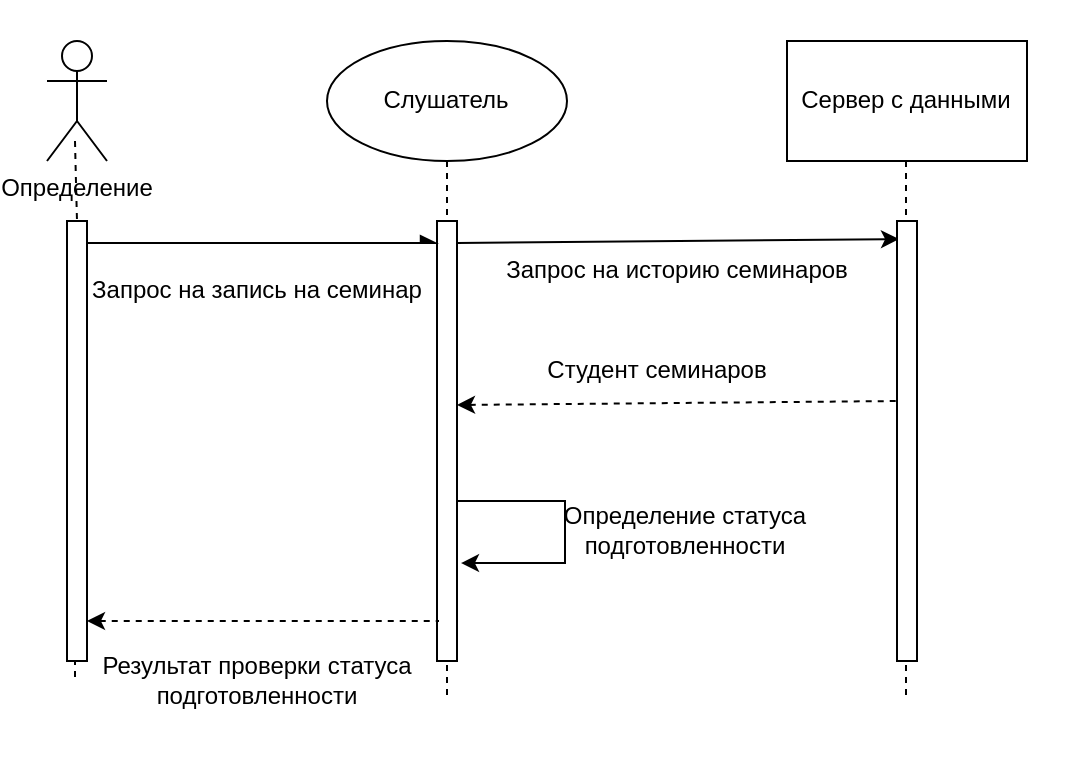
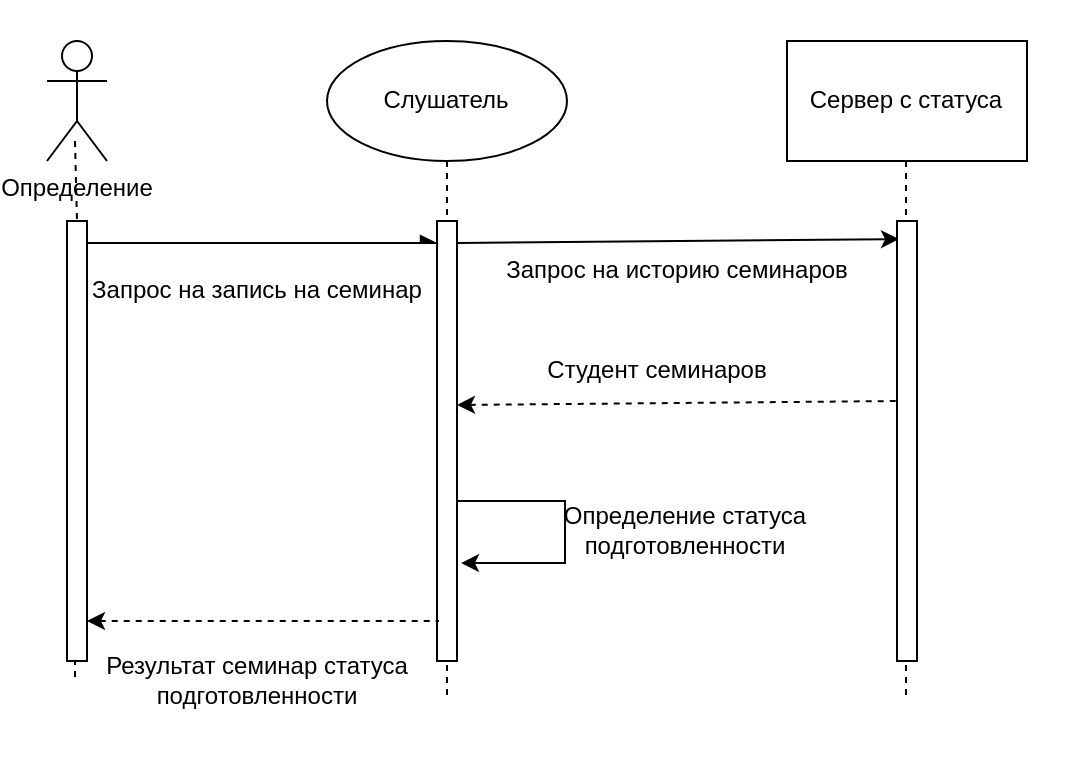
node "Сервер с данными": label "Сервер с данными" -> "Сервер с статуса"
node "Результат проверки статуса подготовленности": label "Результат проверки статуса подготовленности" -> "Результат семинар статуса подготовленности"
